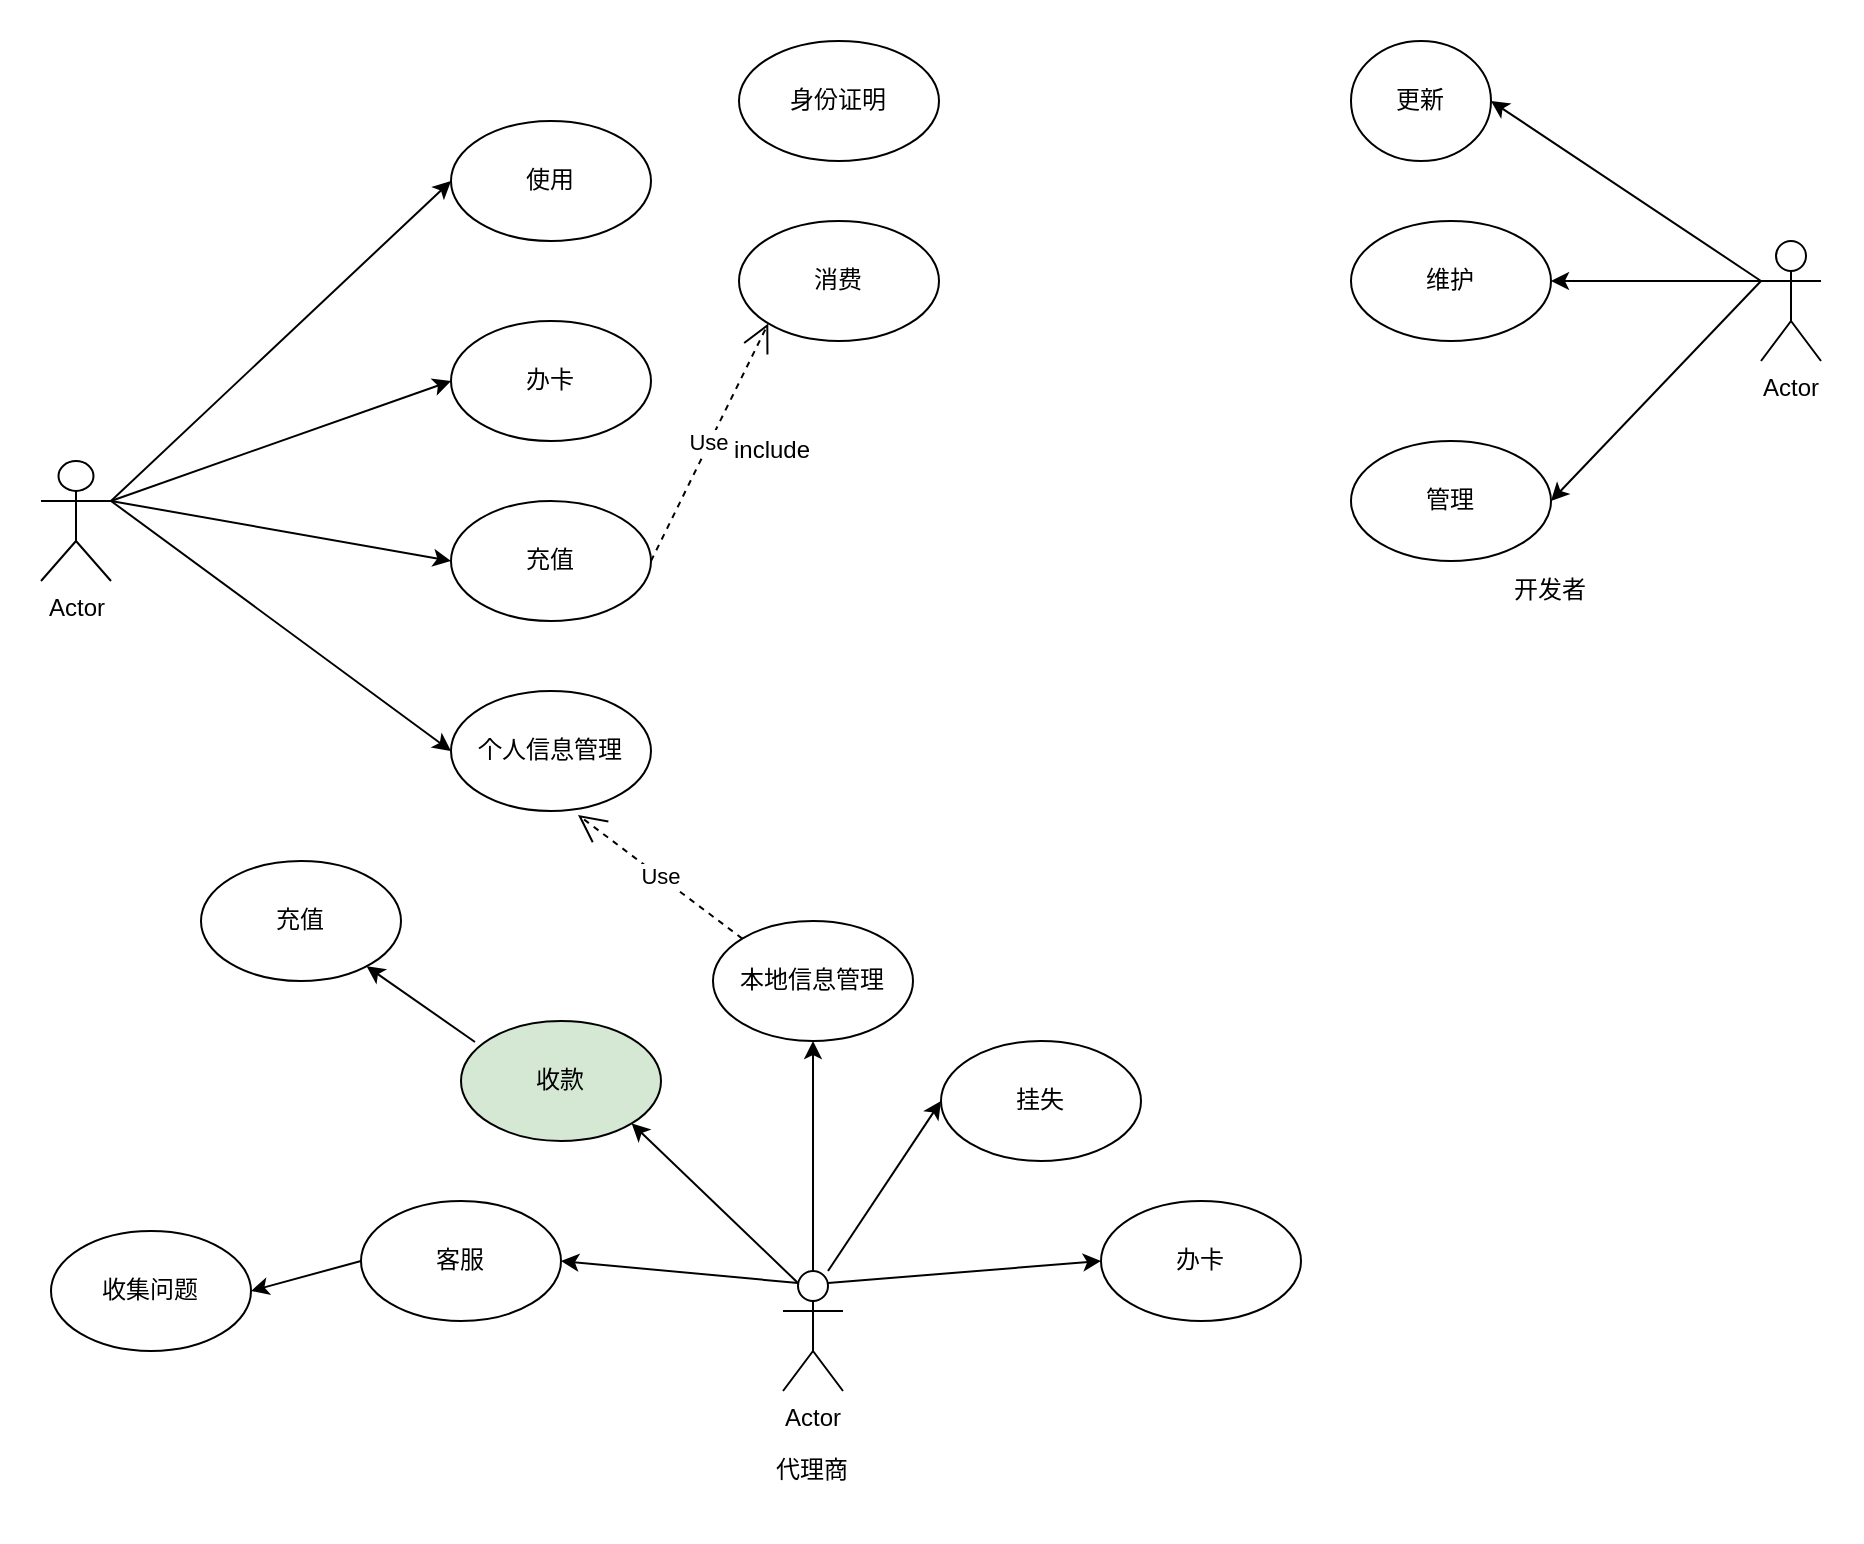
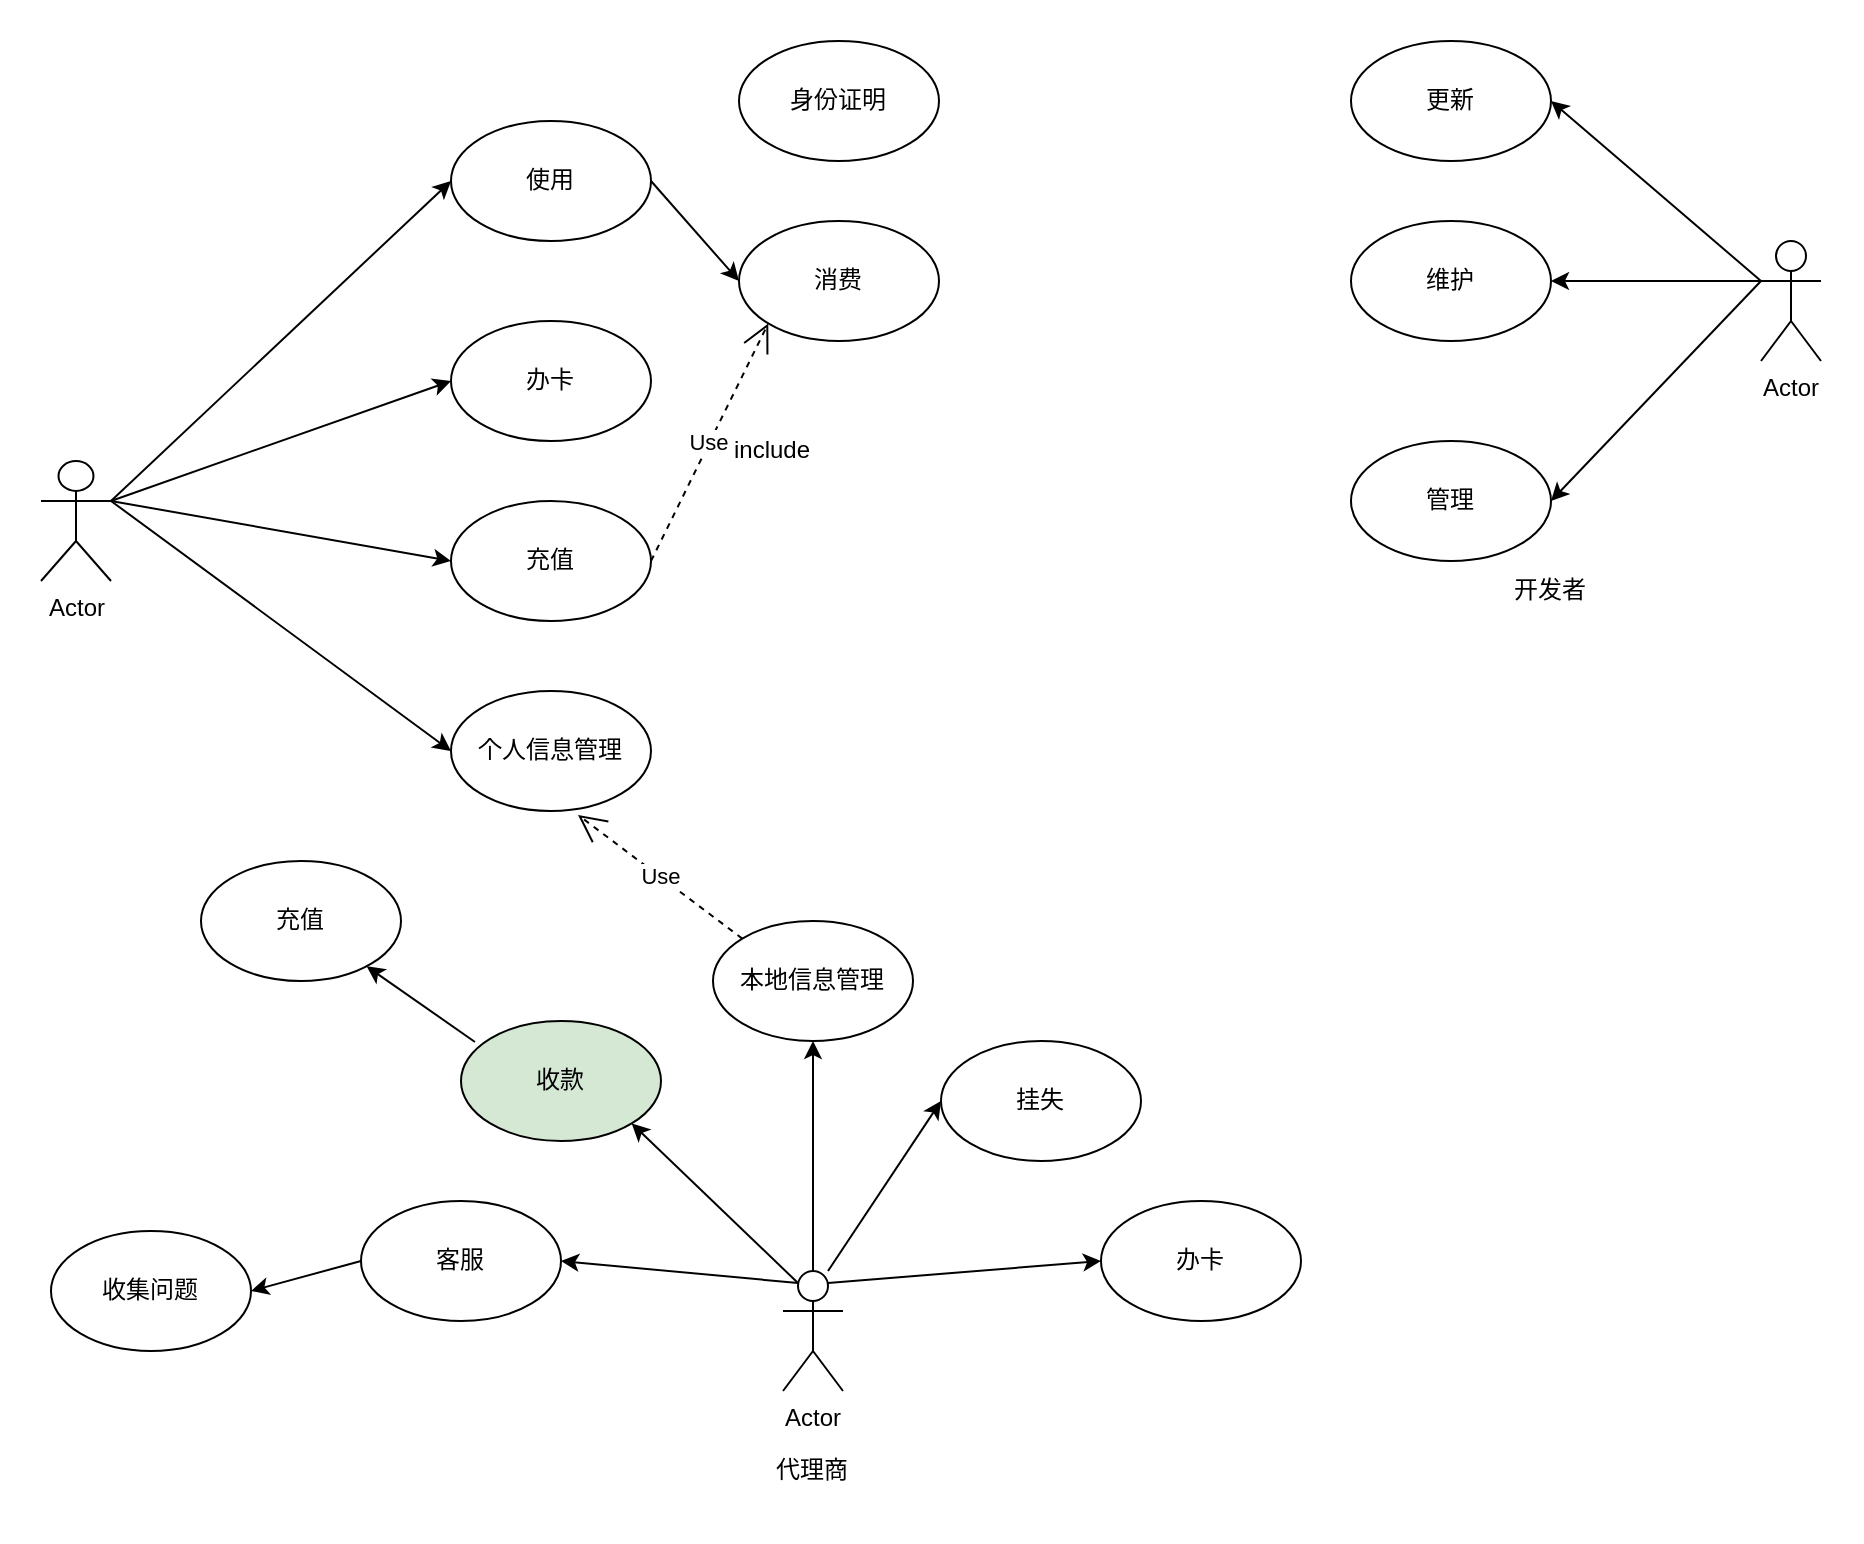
node "更新": size 140x120 -> 200x120
edge "使用" -> "消费": added
